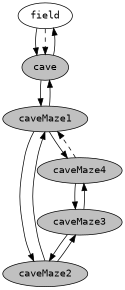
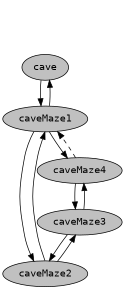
node "field": removed
